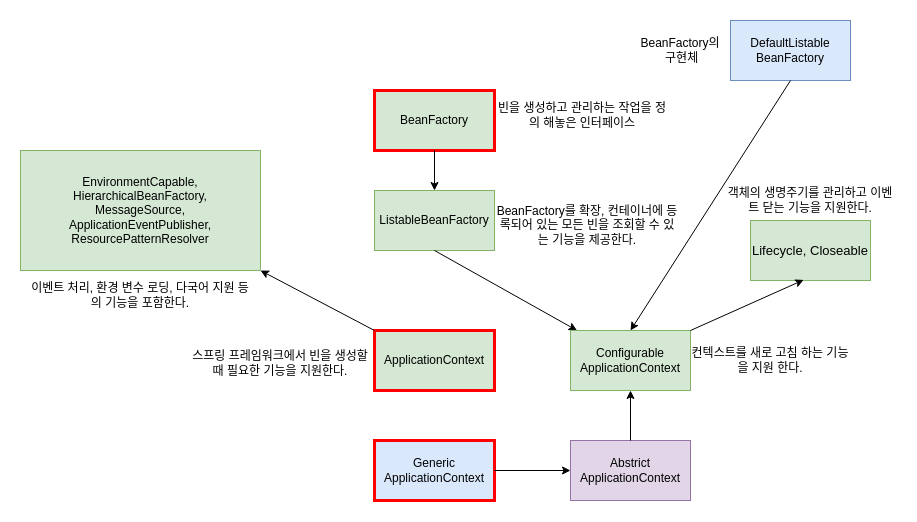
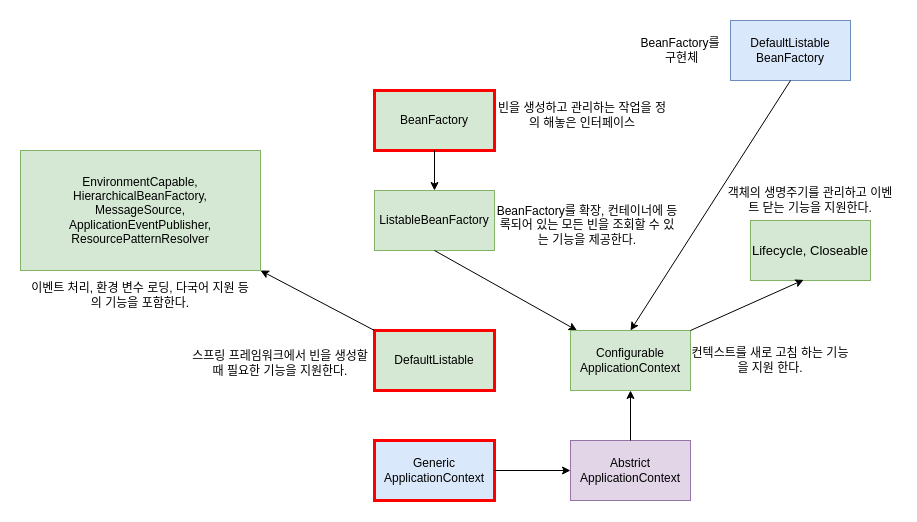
node "BeanFactory의 구현체": label "BeanFactory의 구현체" -> "BeanFactory를 구현체"
node "ApplicationContext": label "ApplicationContext" -> "DefaultListable"
